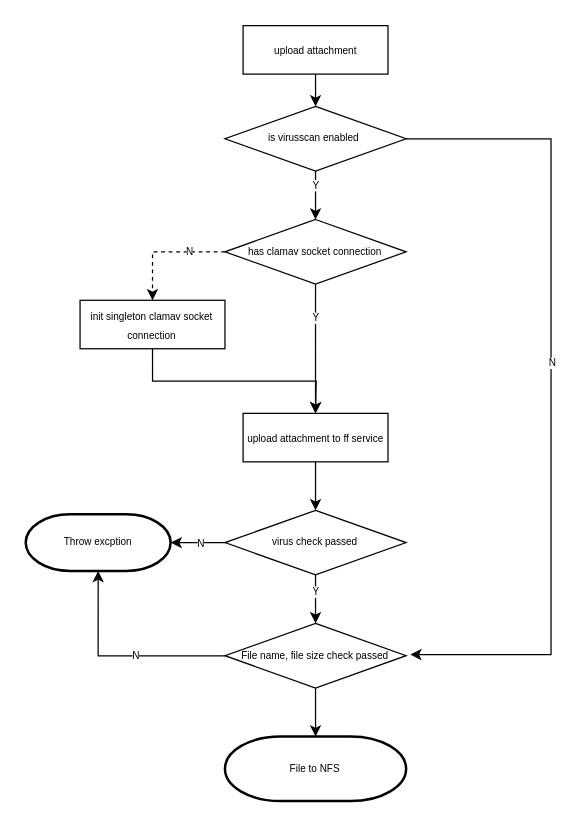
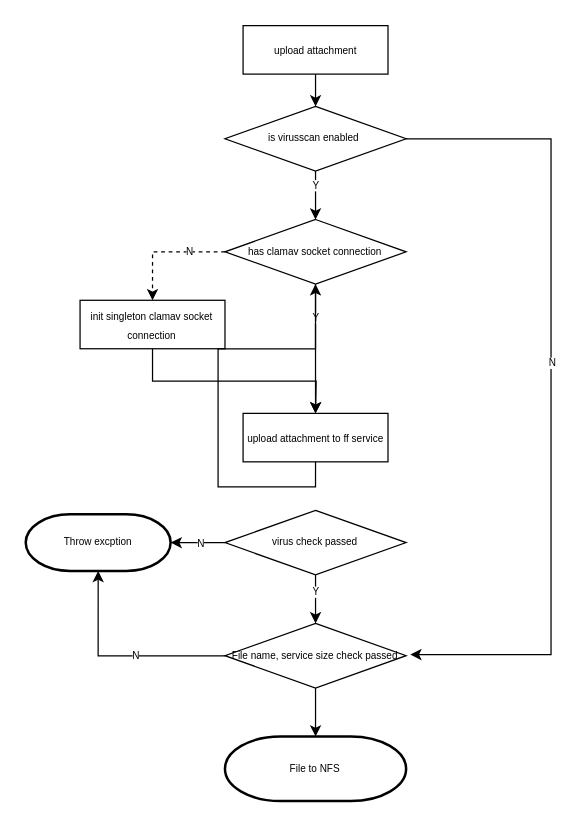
edge "upload attachment to ff service" -> "virus check passed": now "upload attachment to ff service" -> "has clamav socket connection"
node "File name, file size check passed": label "File name, file size check passed" -> "File name, service size check passed"
